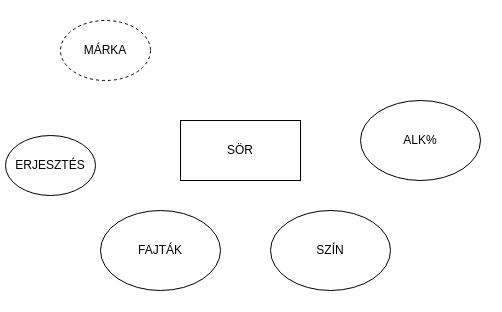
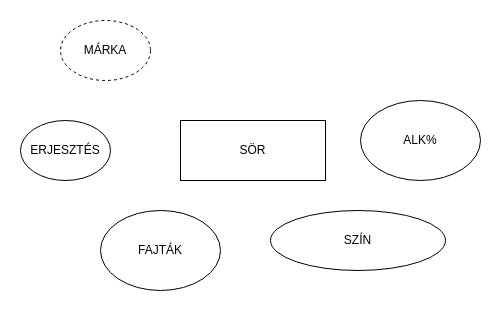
node "SÖR": size 120x60 -> 145x60
node "ERJESZTÉS": moved (51, 166) -> (66, 151)
node "SZÍN": size 120x80 -> 175x60
